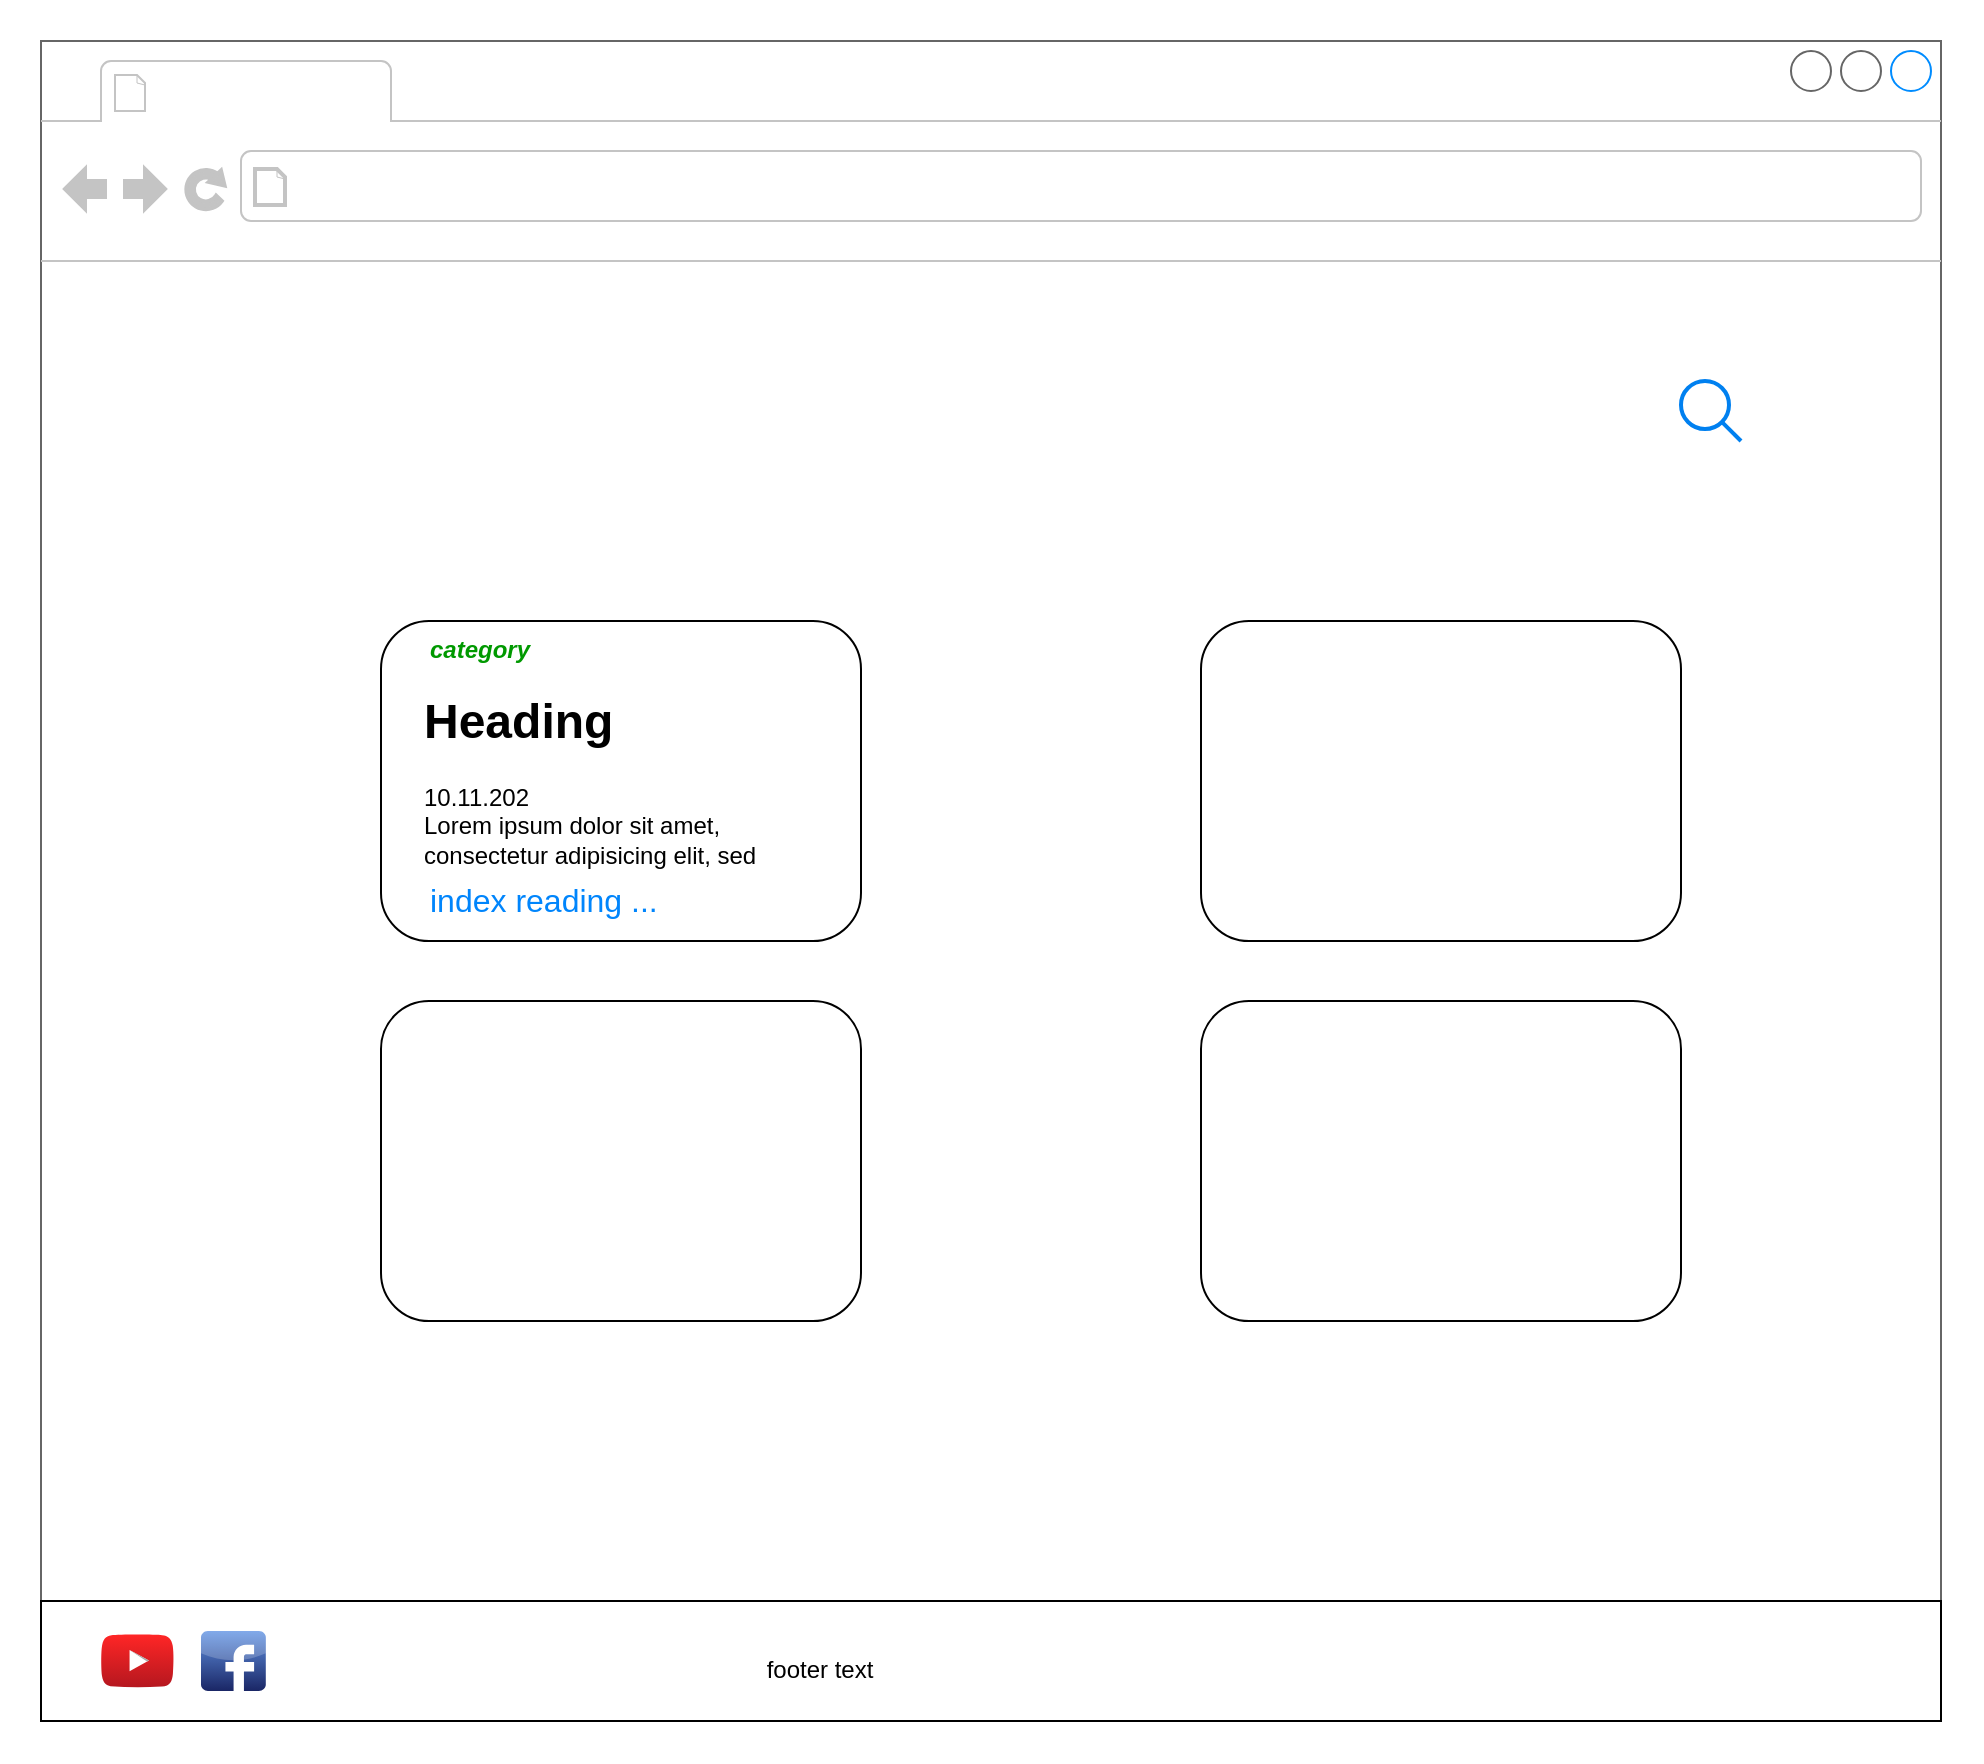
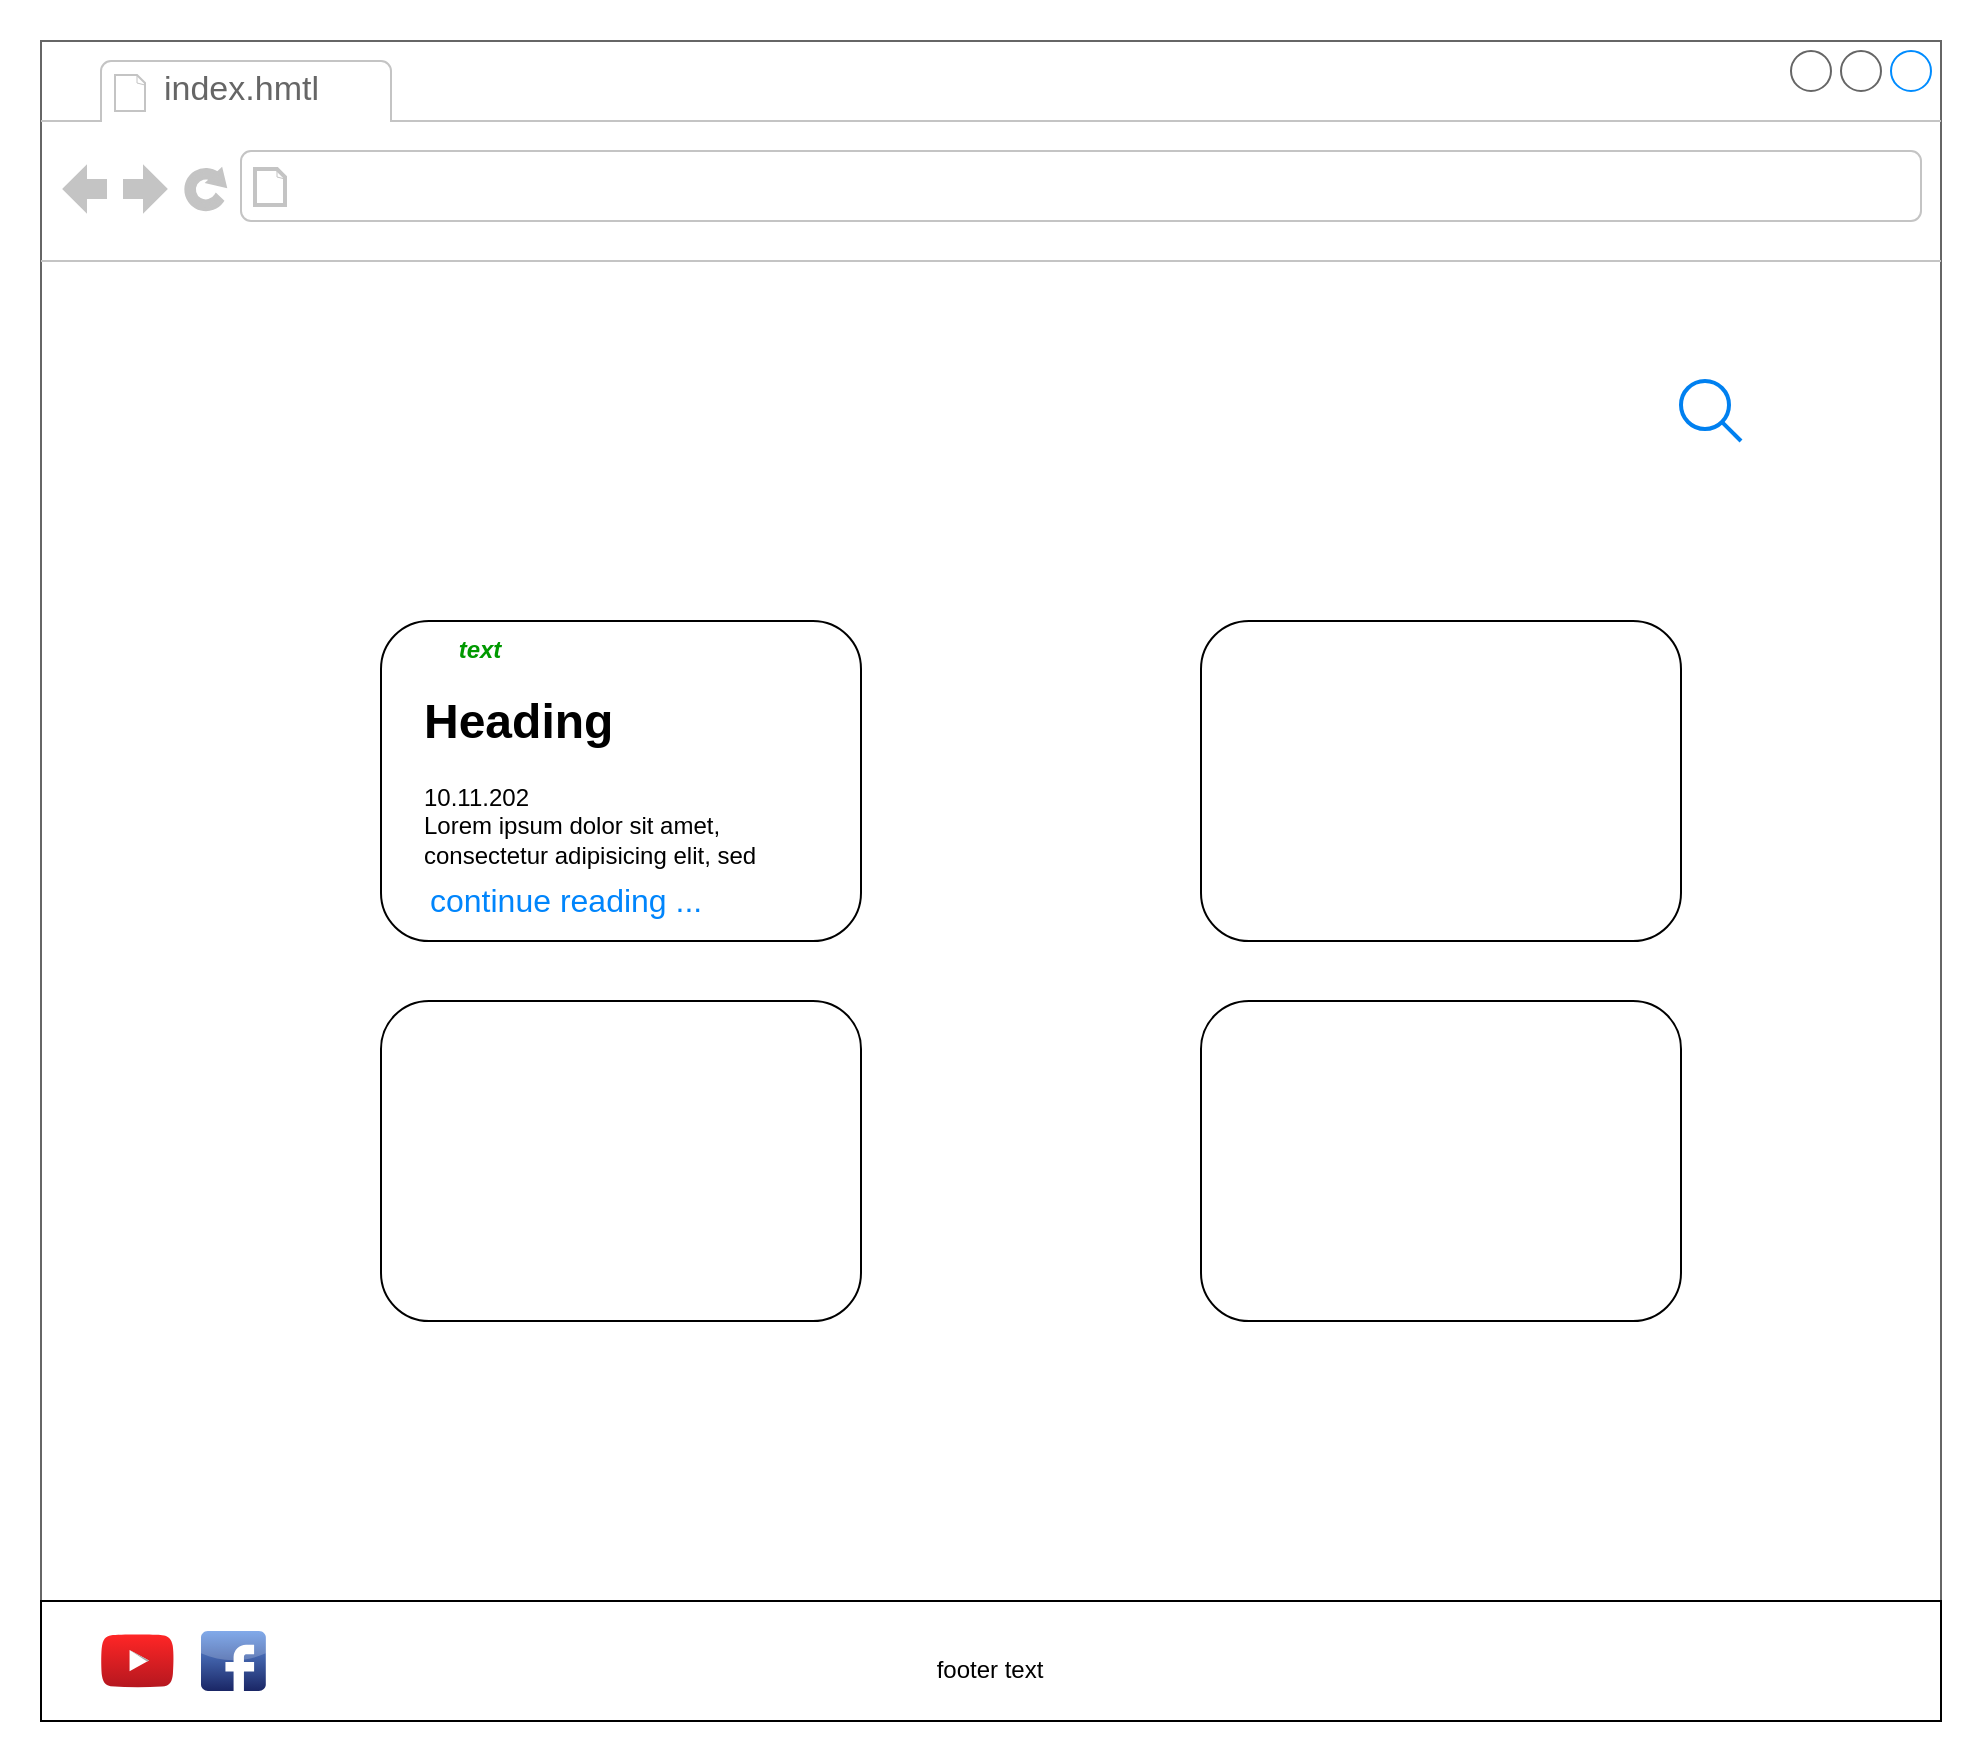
node "index.hmtl": added
node "category": label "category" -> "text"
node "index reading ...": label "index reading ..." -> "continue reading ..."
node "footer text": moved (821, 1671) -> (991, 1671)
